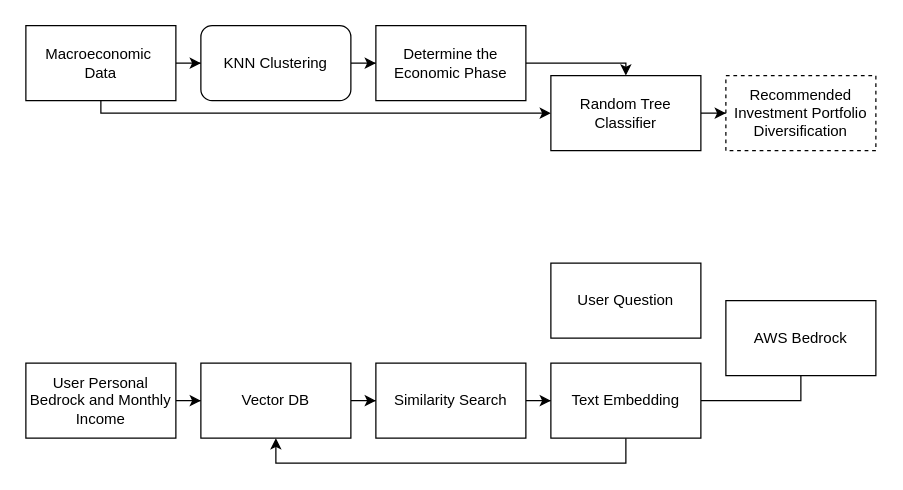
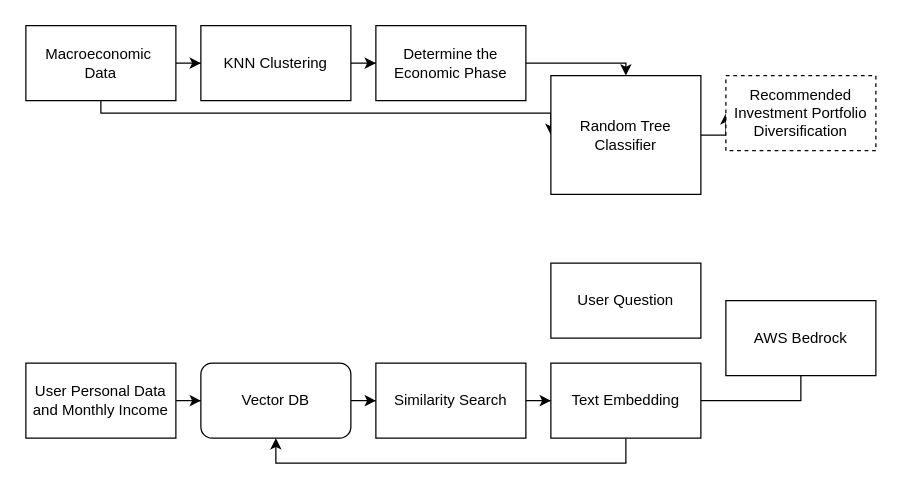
node "KNN Clustering": shape rounded rectangle -> rectangle
node "Random Tree Classifier": size 150x75 -> 150x119
node "User Personal Bedrock and Monthly Income": label "User Personal Bedrock and Monthly Income" -> "User Personal Data and Monthly Income"
node "Vector DB": shape rectangle -> rounded rectangle
